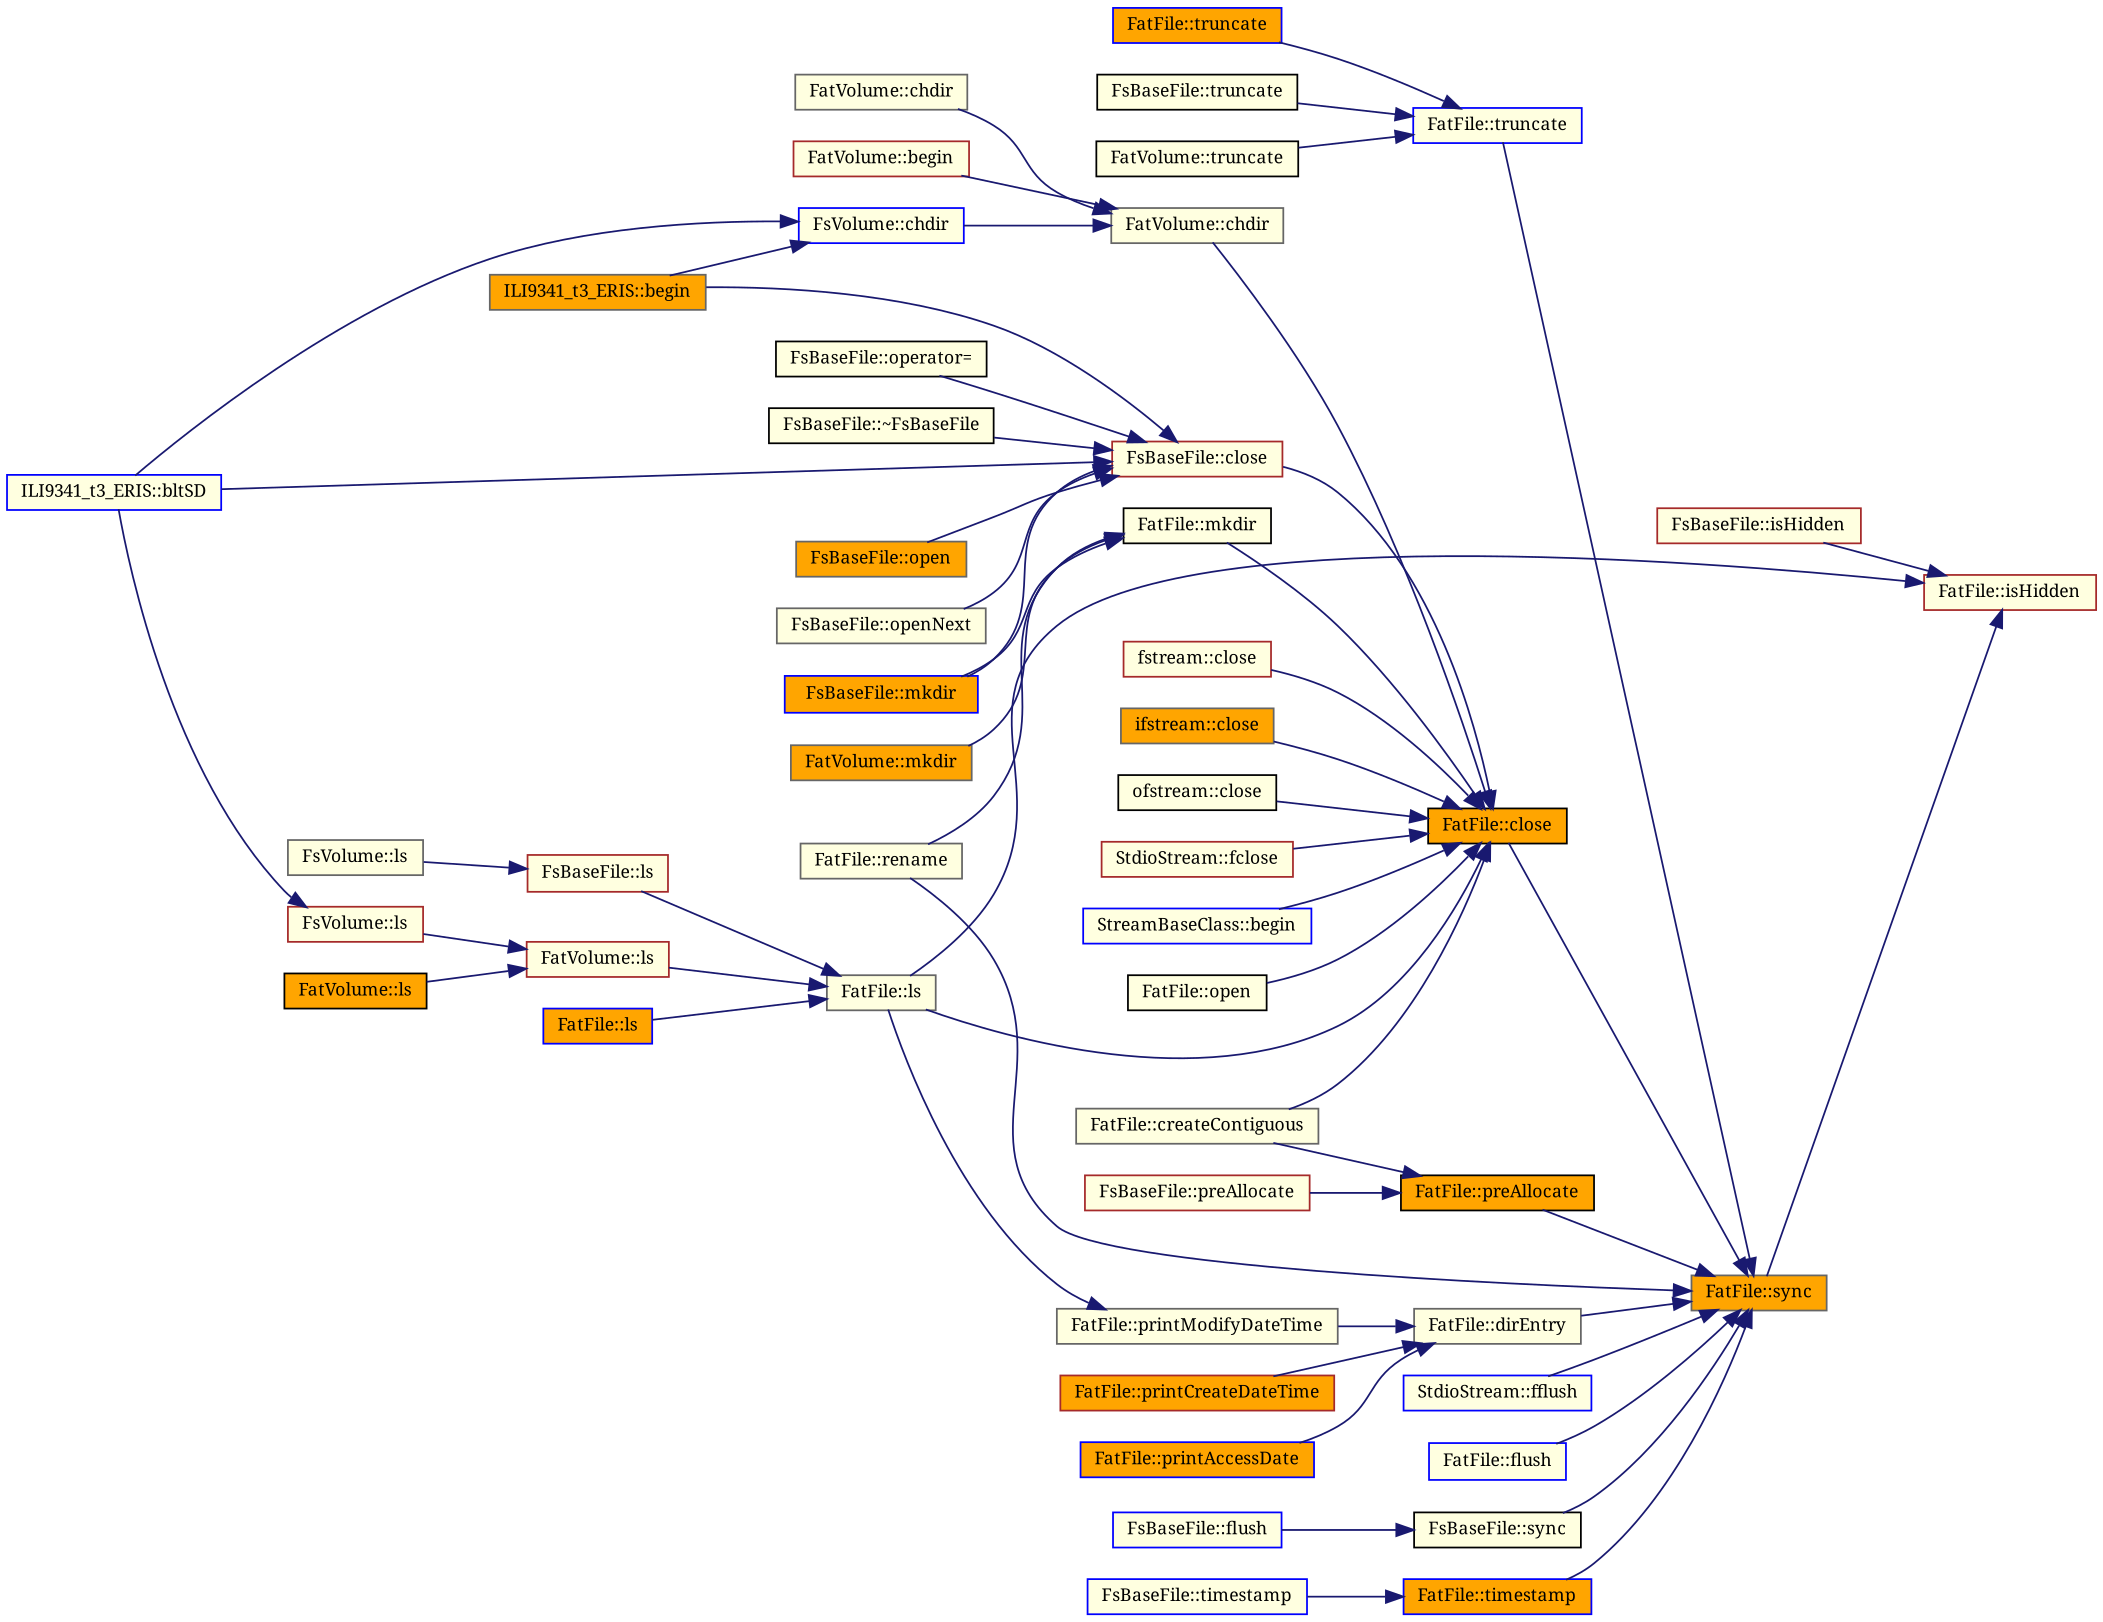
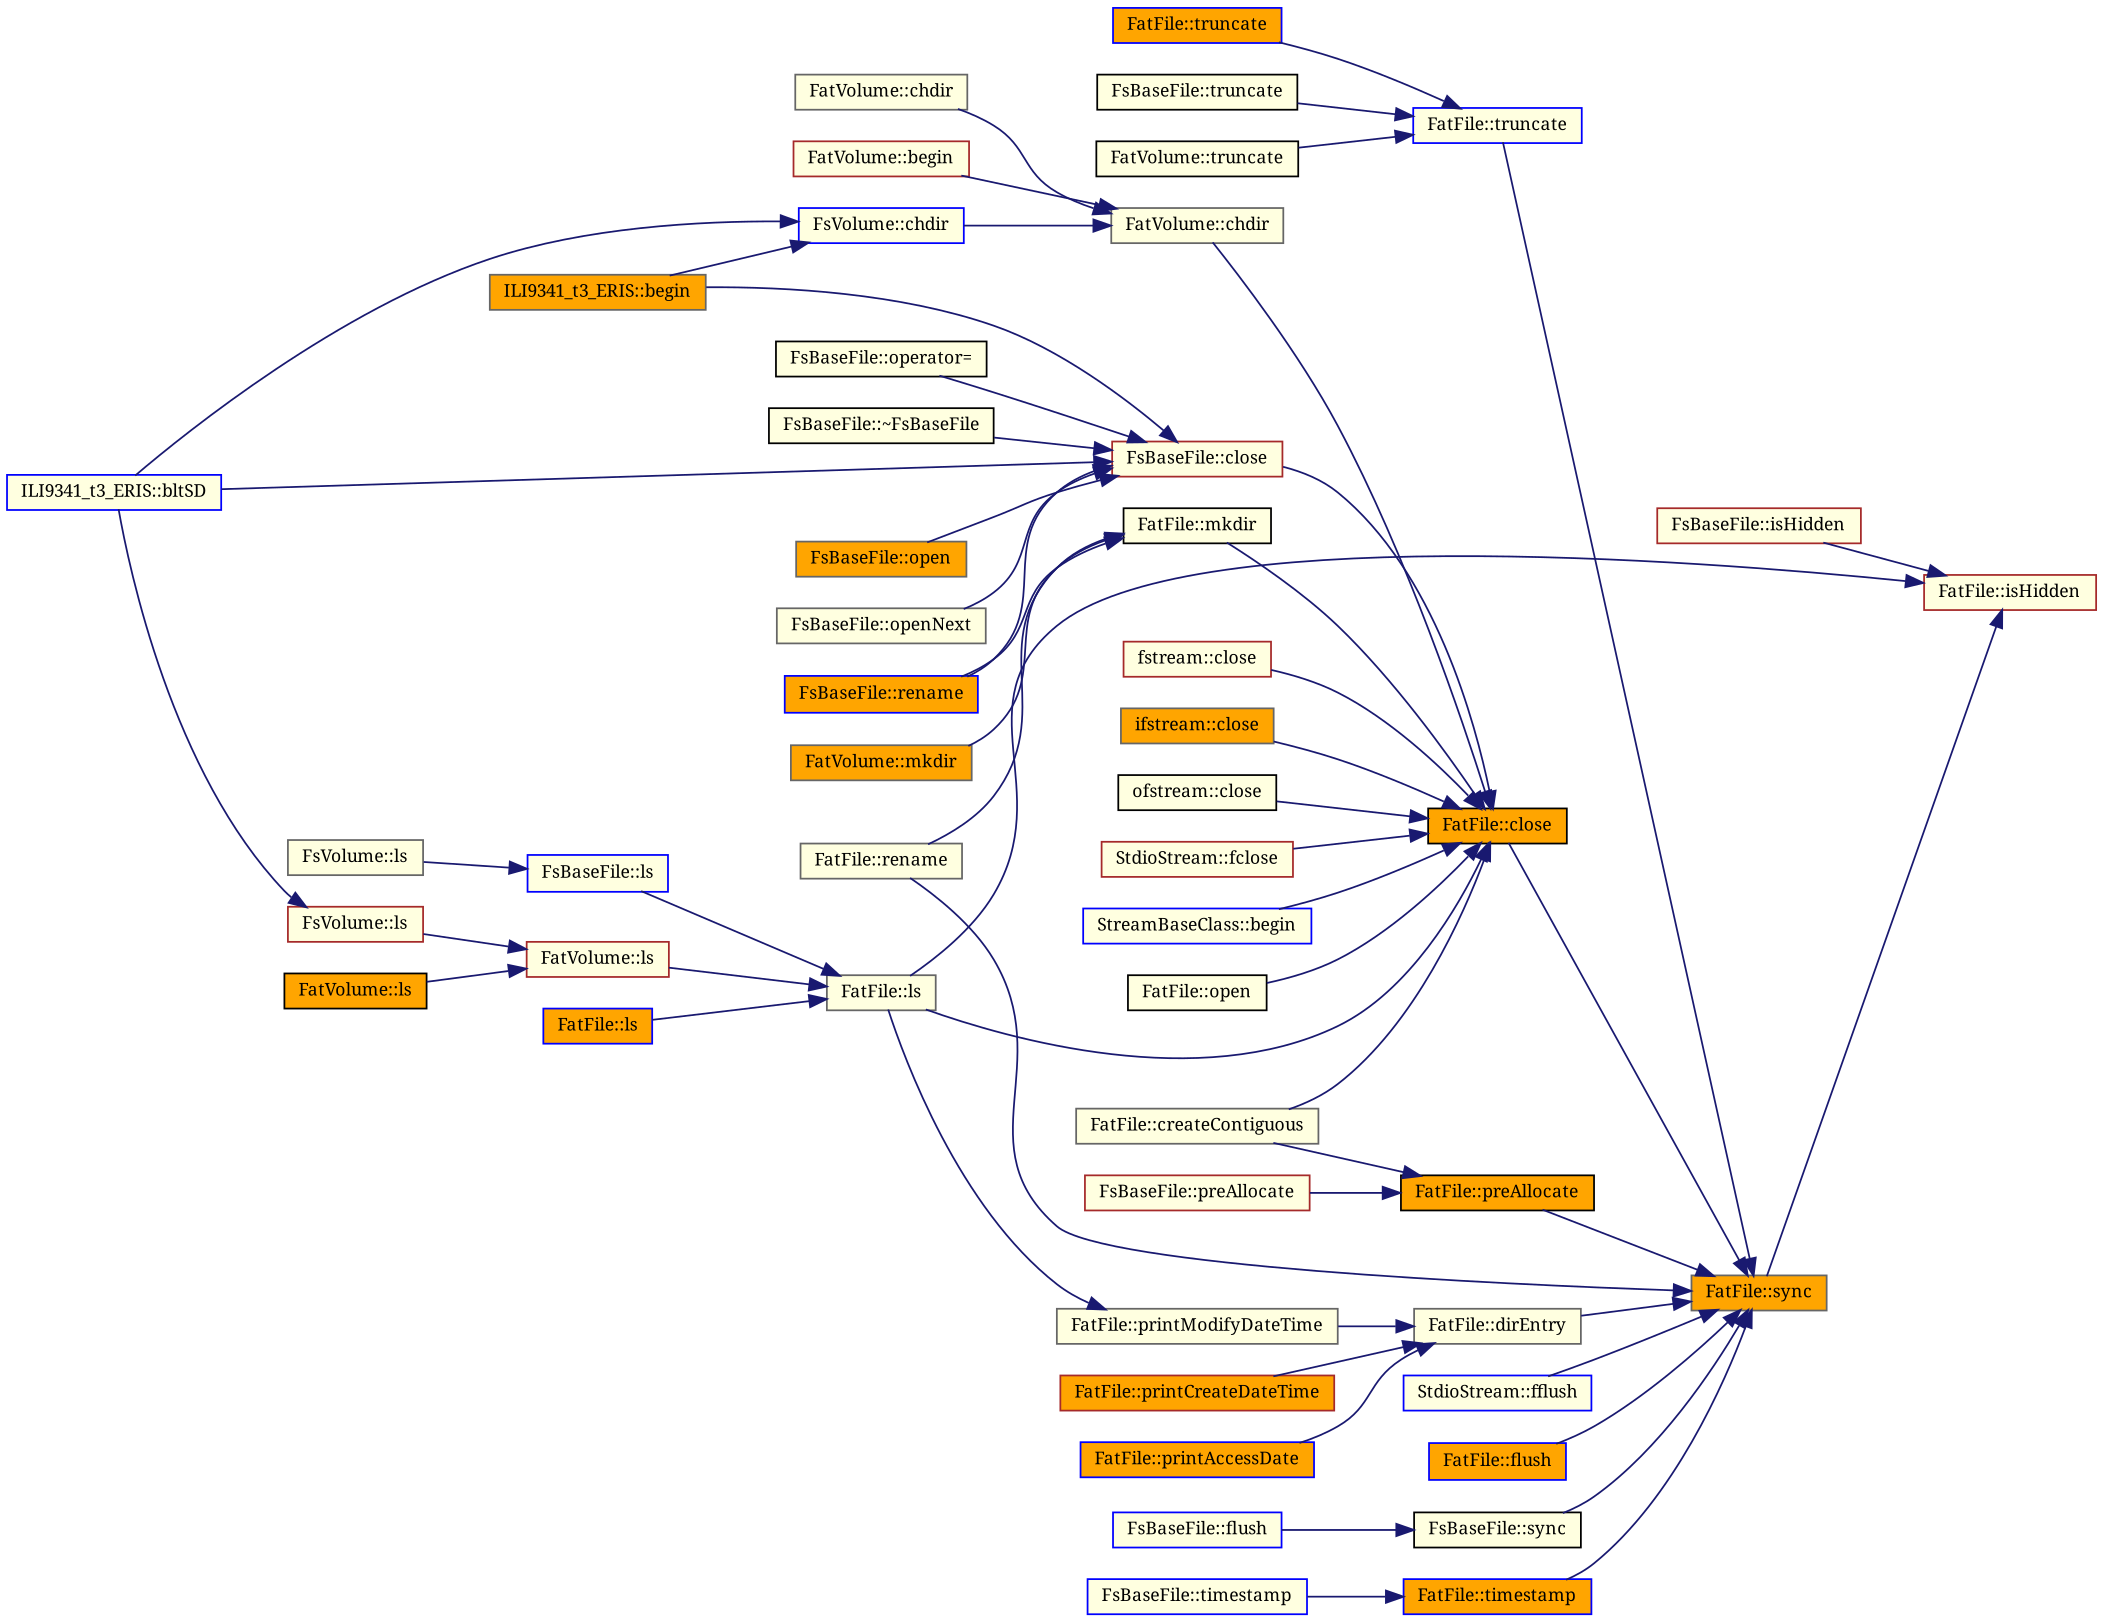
node "FsBaseFile::mkdir": label "FsBaseFile::mkdir" -> "FsBaseFile::rename"
node "FsBaseFile::ls": color brown -> blue
node "FatFile::flush": fillcolor lightyellow -> orange
